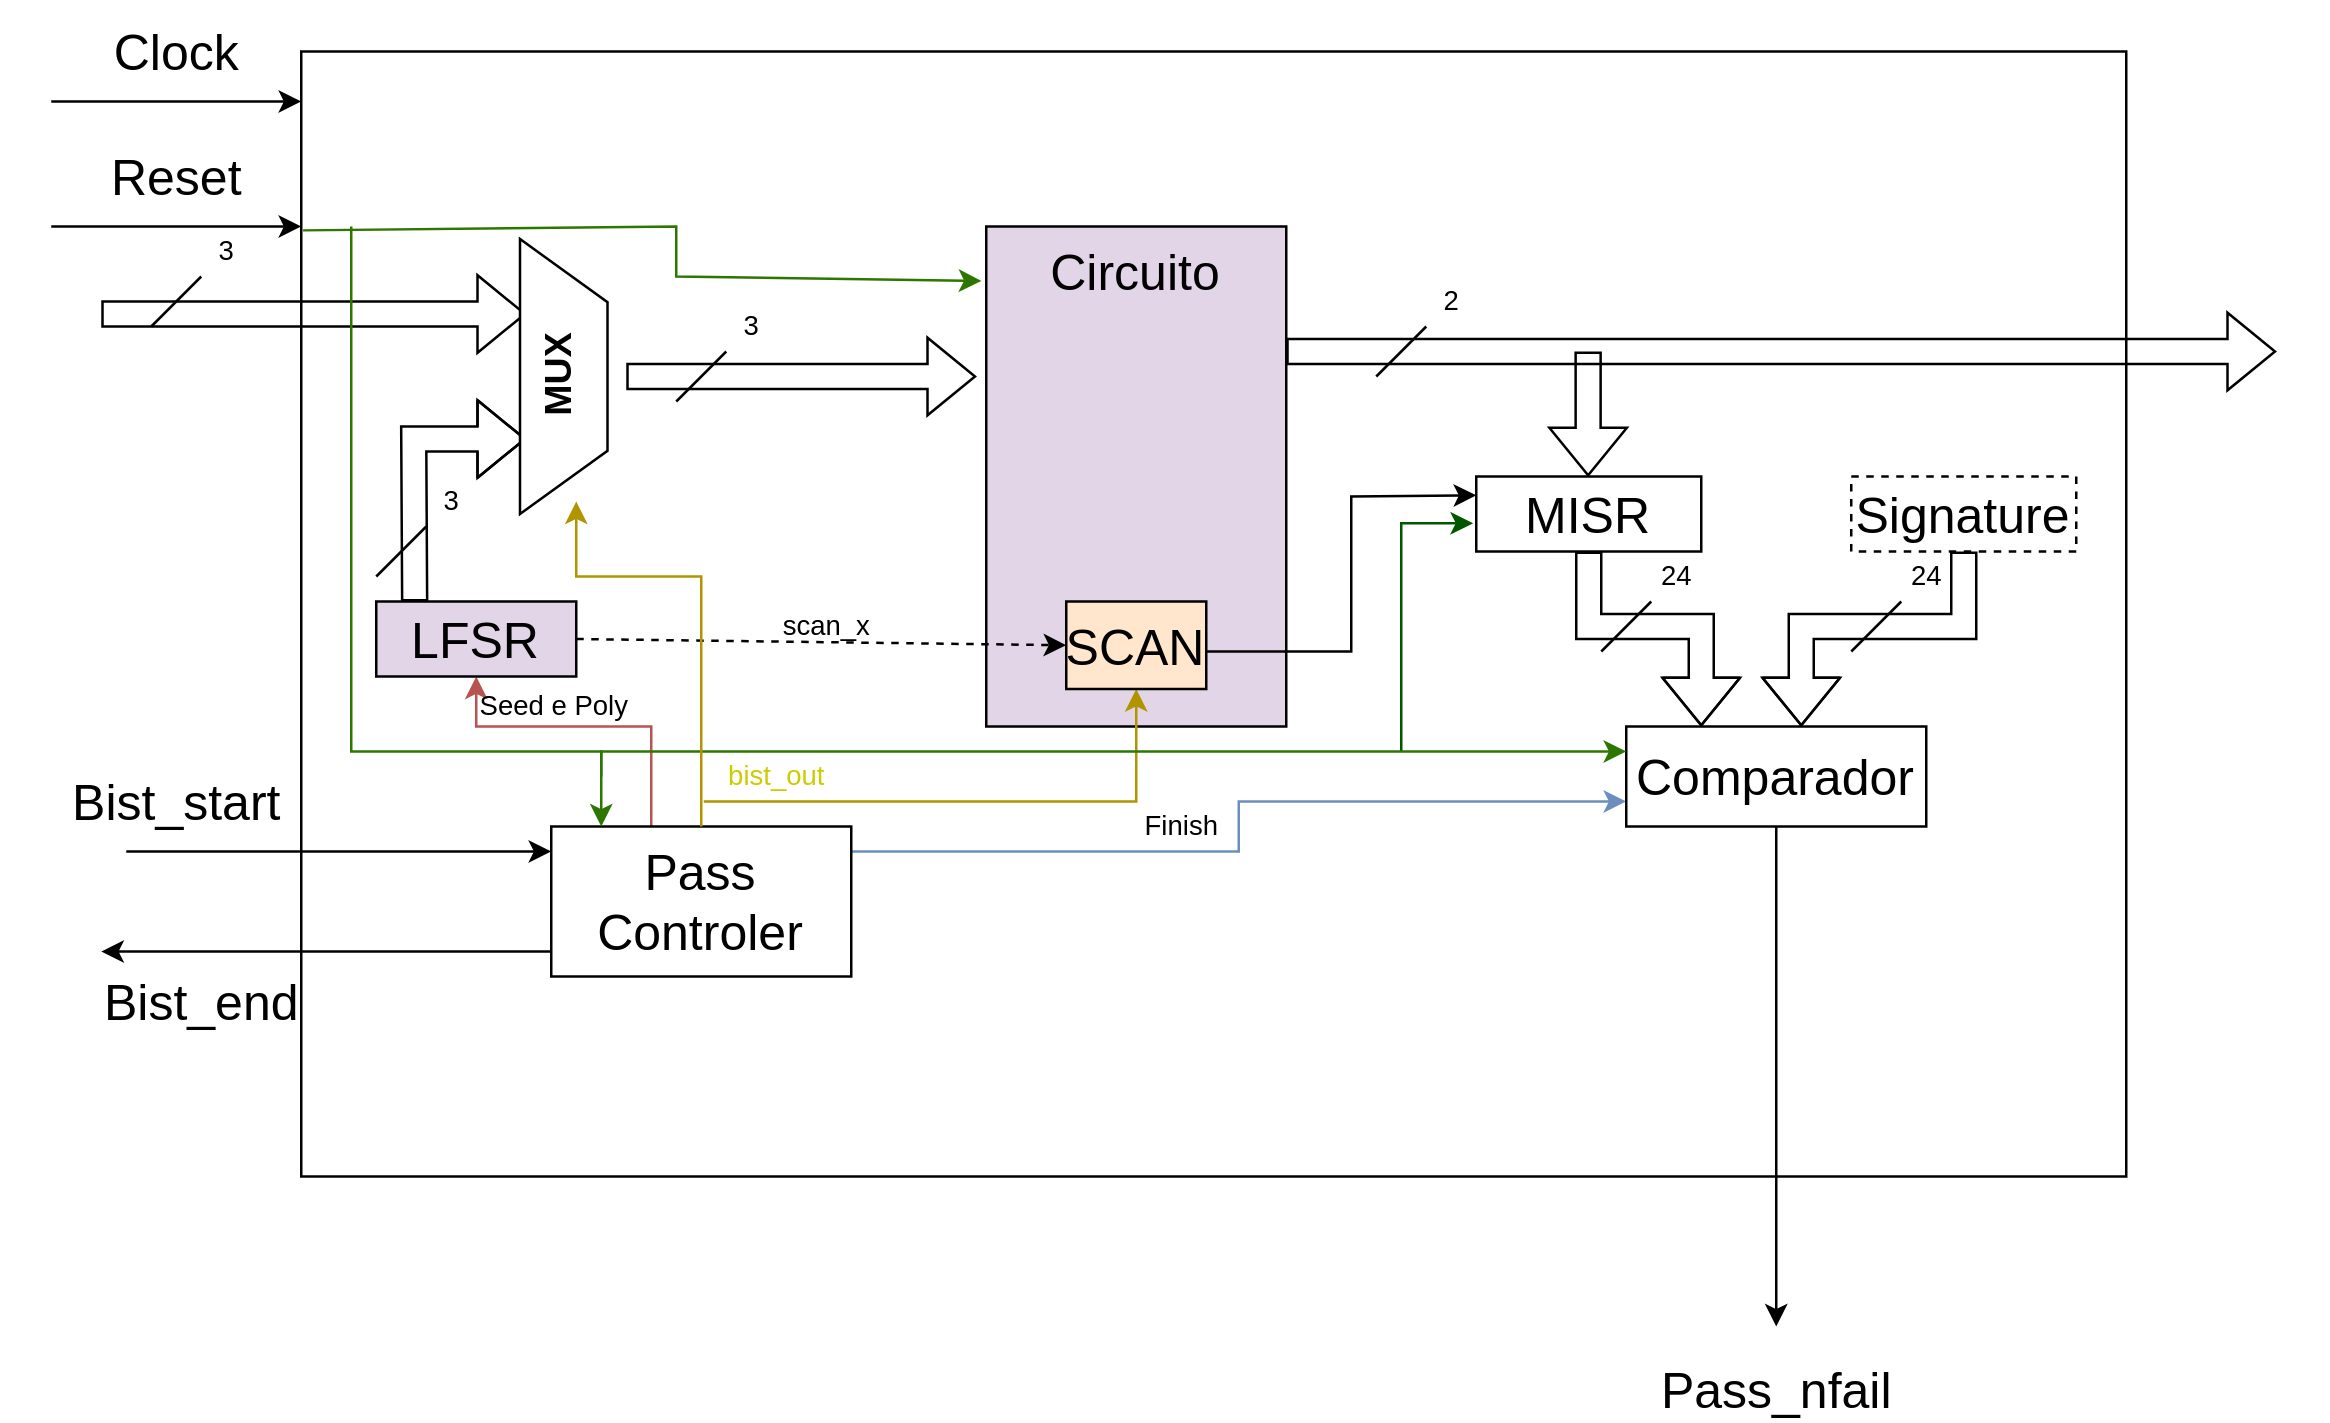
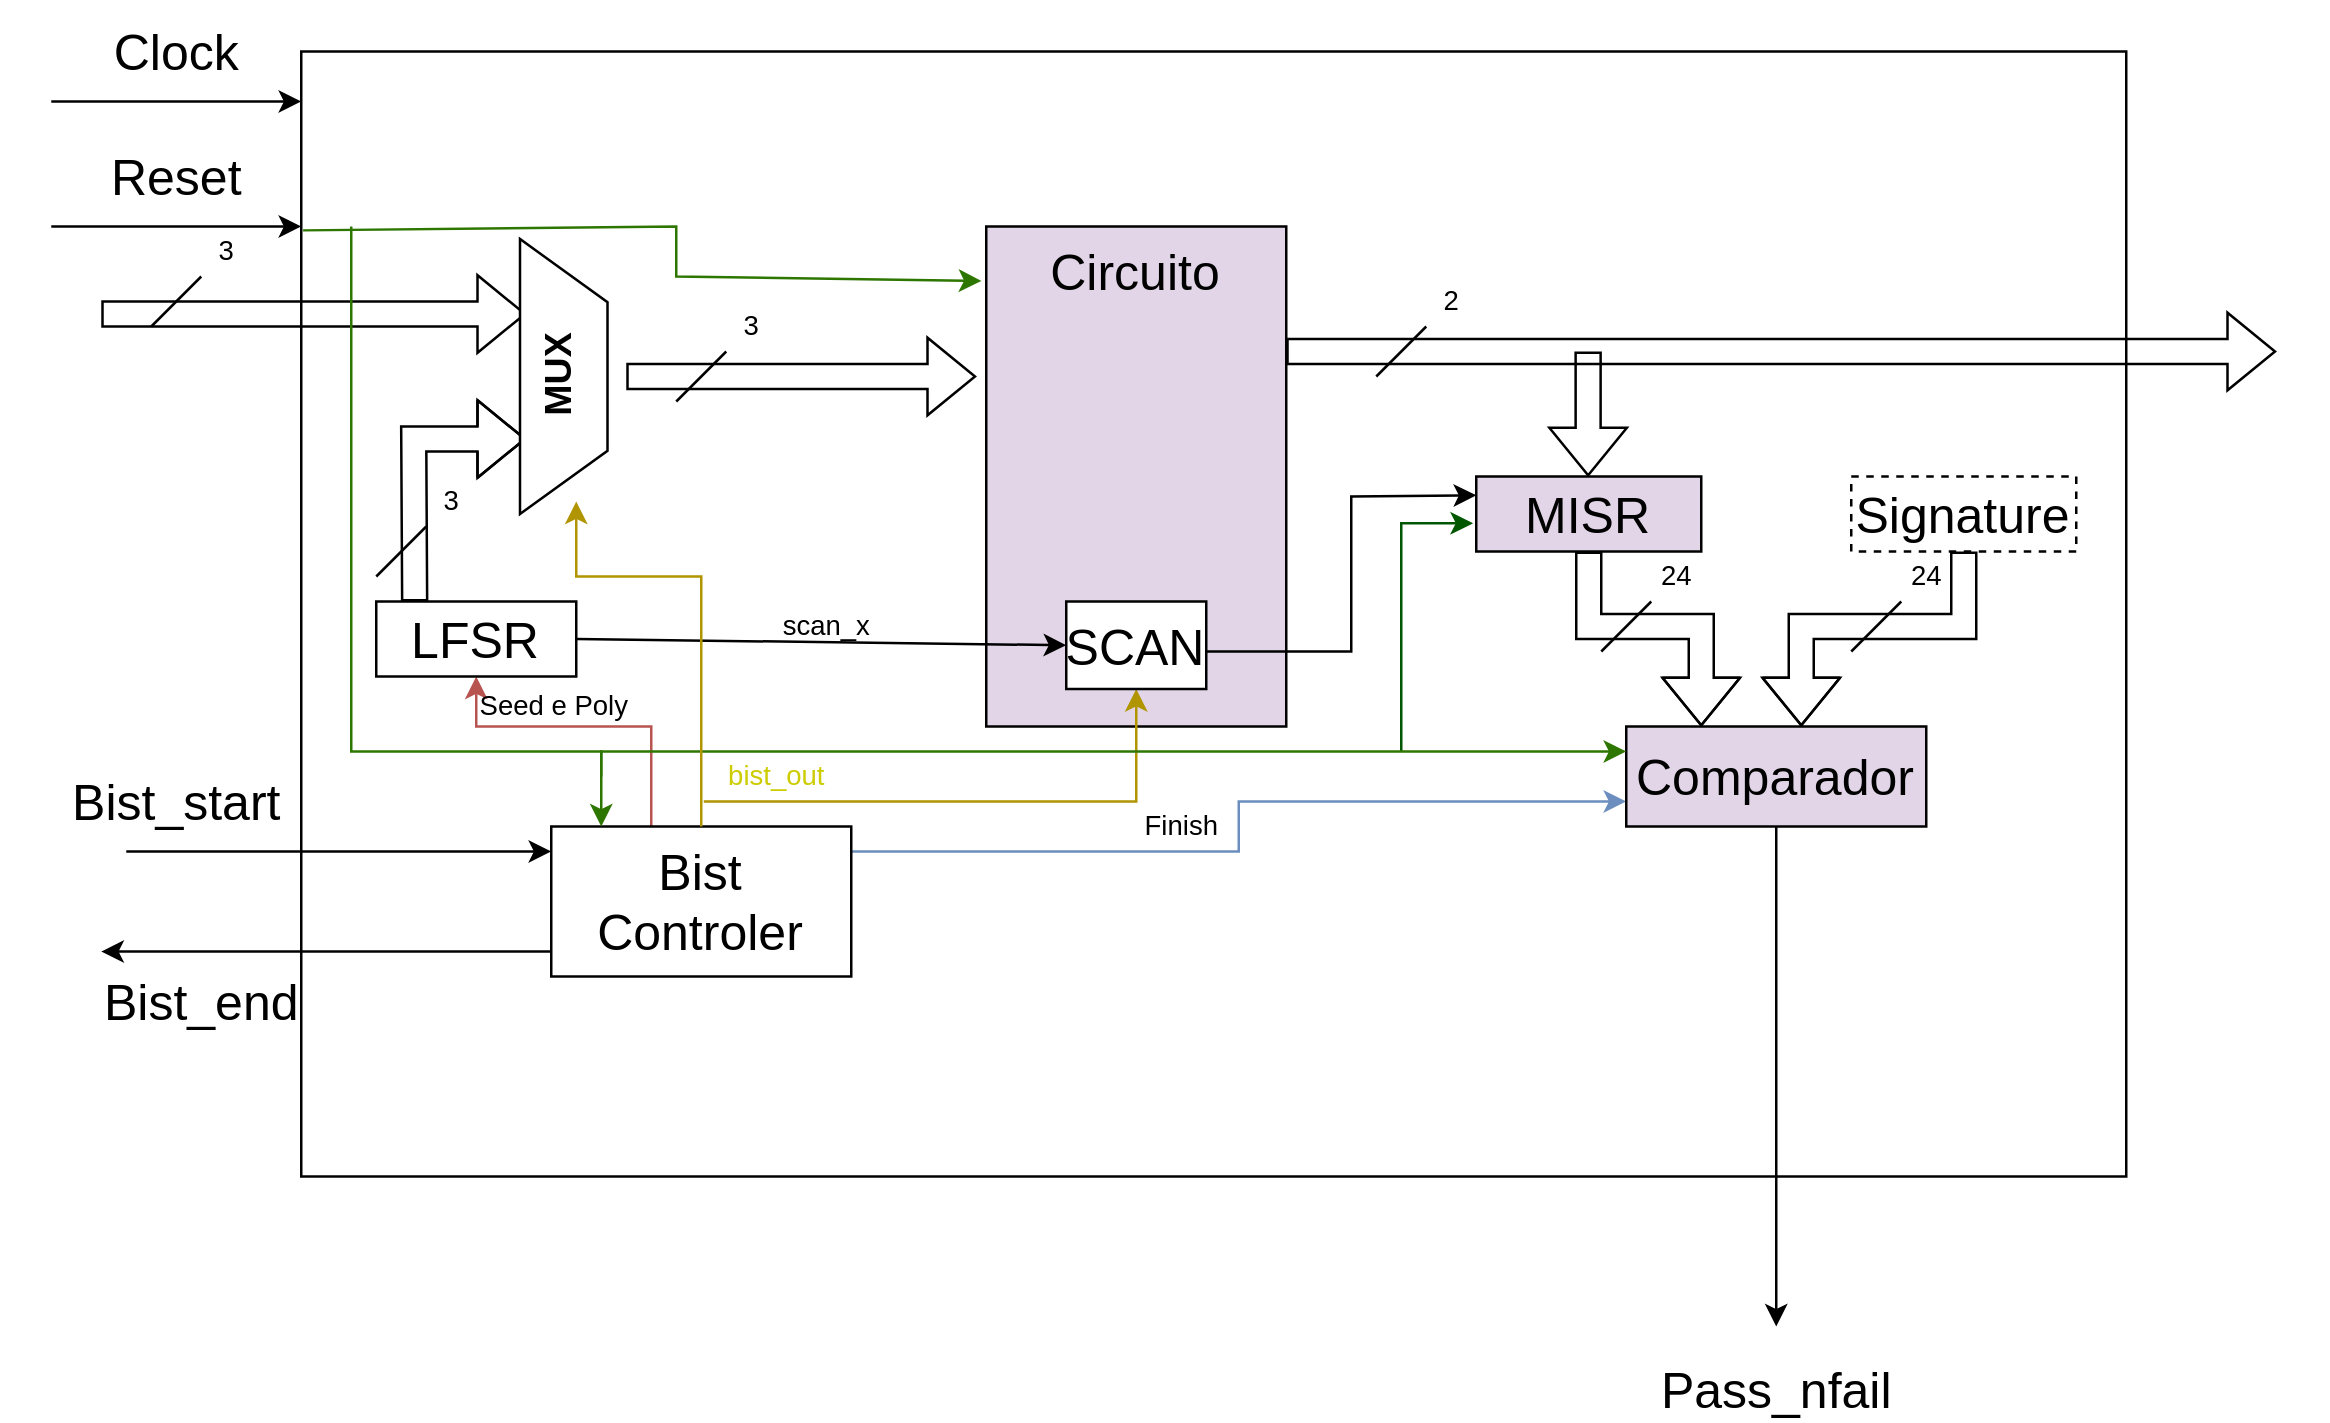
node "MISR": fillcolor #ffffff -> #e1d5e7
node "LFSR": fillcolor #e1d5e7 -> #ffffff
edge "LFSR" -> "SCAN": style dashed -> solid
node "SCAN": fillcolor #ffe6cc -> #ffffff
node "Comparador": fillcolor #ffffff -> #e1d5e7
node "Pass Controler": label "Pass Controler" -> "Bist Controler"
